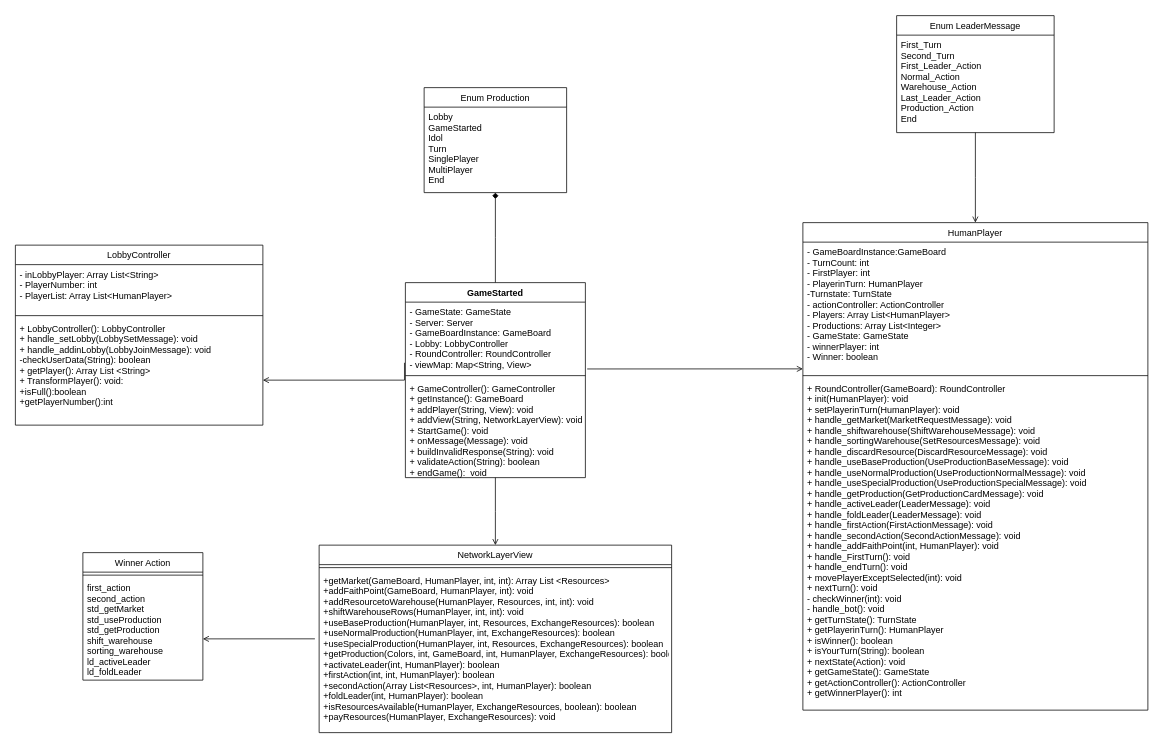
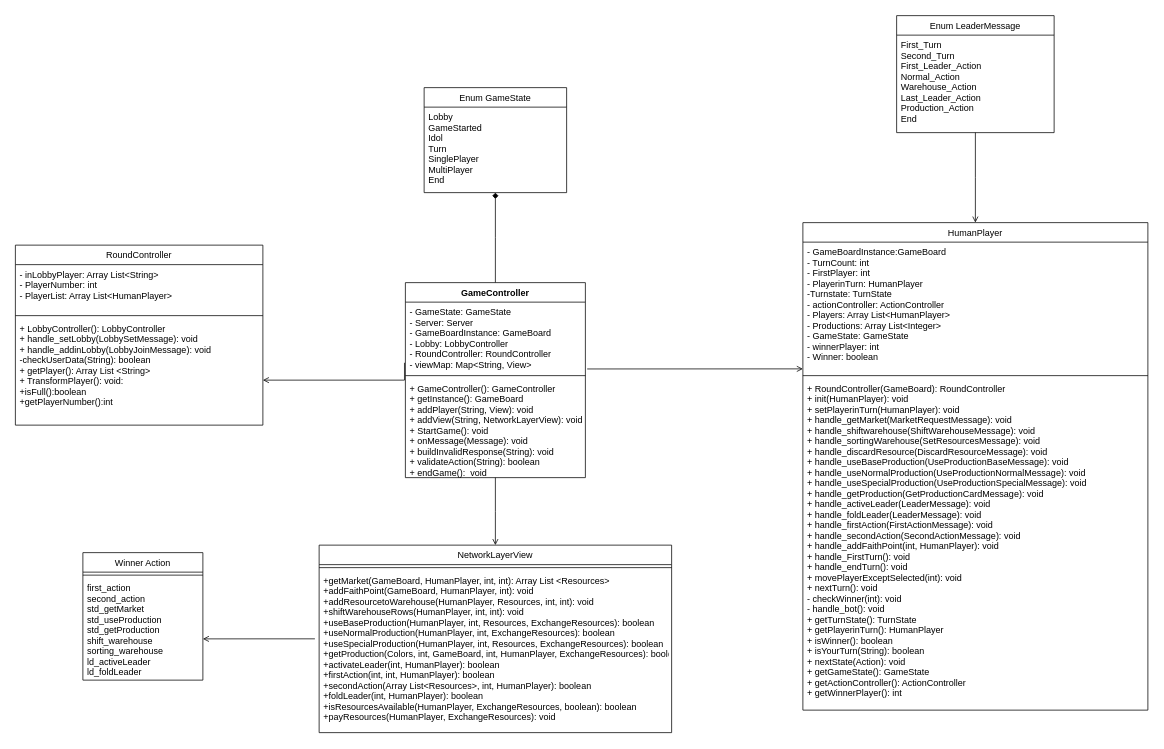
node "Enum Production": label "Enum Production" -> "Enum GameState"
node "LobbyController": label "LobbyController" -> "RoundController"
node "GameStarted": label "GameStarted" -> "GameController"
